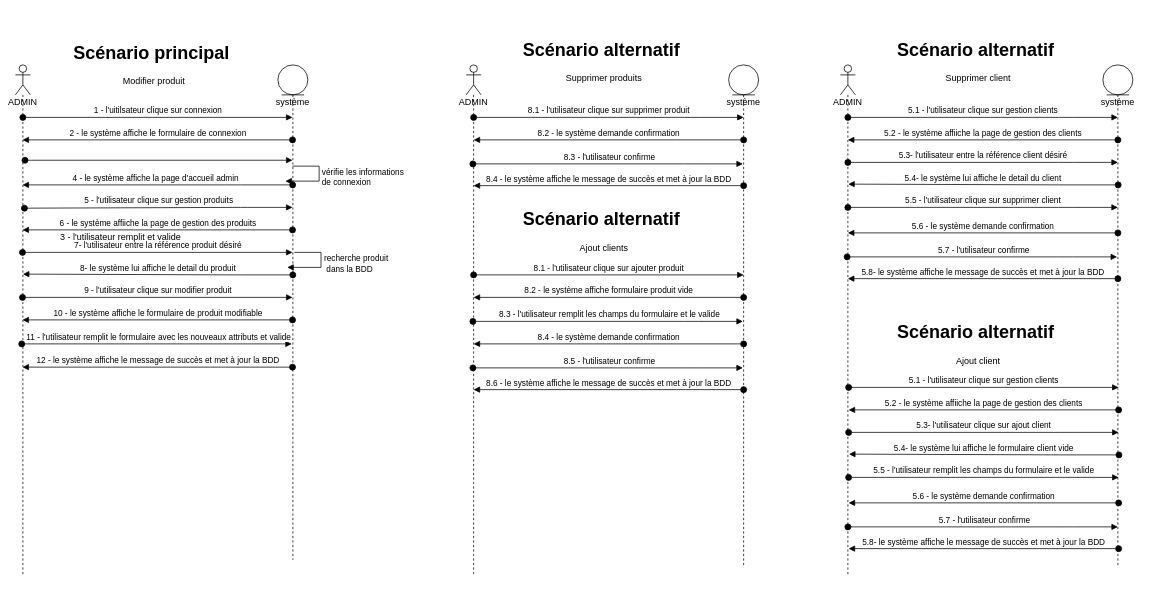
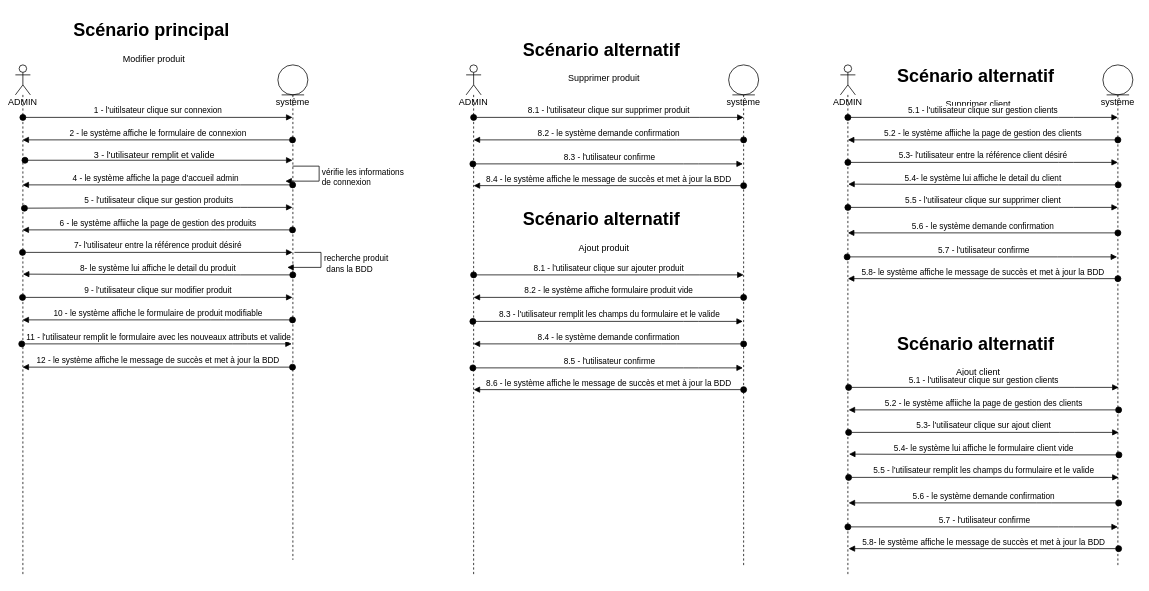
node "Scénario alternatif Supprimer produits": label "Scénario alternatif Supprimer produits" -> "Scénario alternatif Supprimer produit"
node "Scénario alternatif Supprimer client": moved (978, 61) -> (978, 87)
node "Scénario principal Modifier produit": moved (154, 68) -> (154, 45)
node "Scénario alternatif Ajout clients": label "Scénario alternatif Ajout clients" -> "Scénario alternatif Ajout produit"
node "3 - l'utilisateur remplit et valide": moved (120, 237) -> (154, 155)
node "Scénario alternatif Ajout client": moved (978, 344) -> (978, 355)
